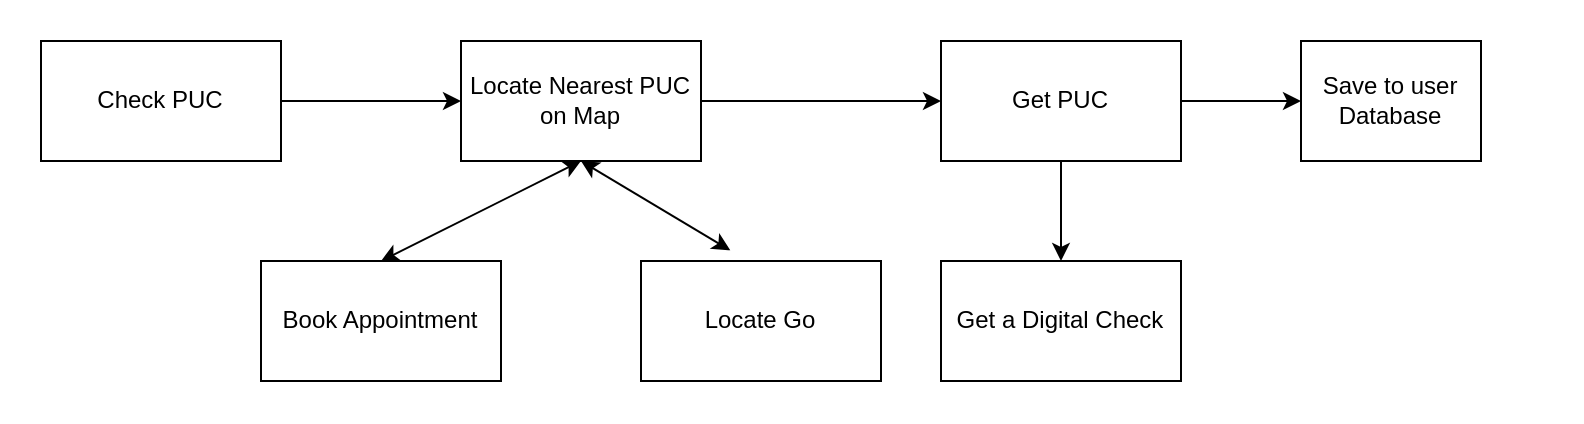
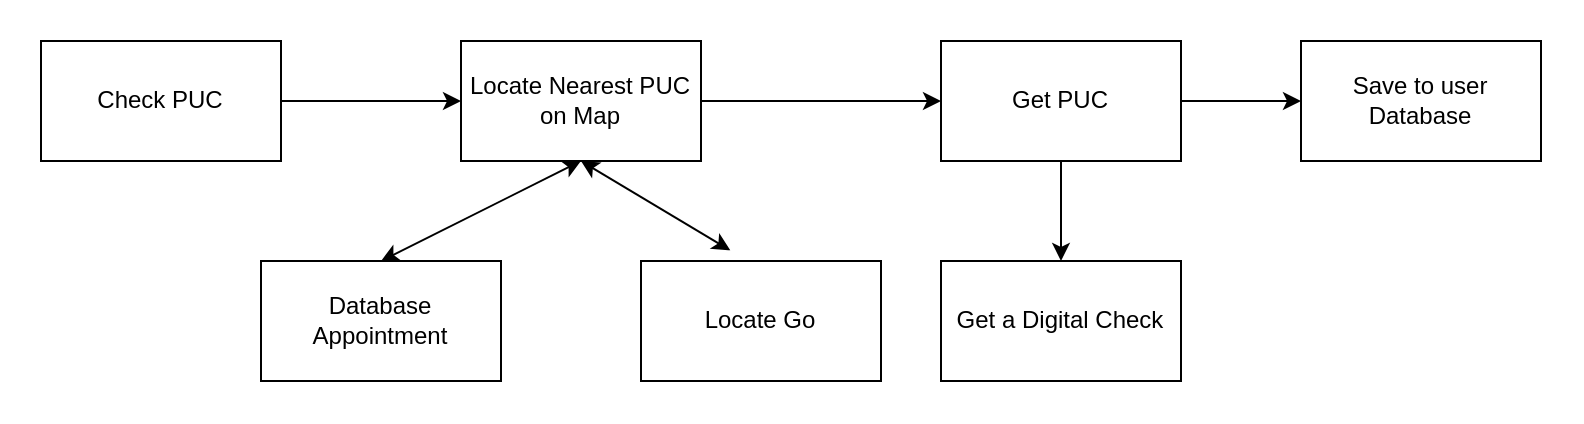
node "Save to user Database": size 180x120 -> 240x120
node "Book Appointment": label "Book Appointment" -> "Database Appointment"
